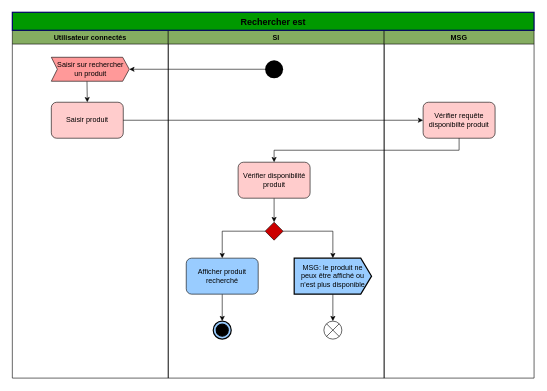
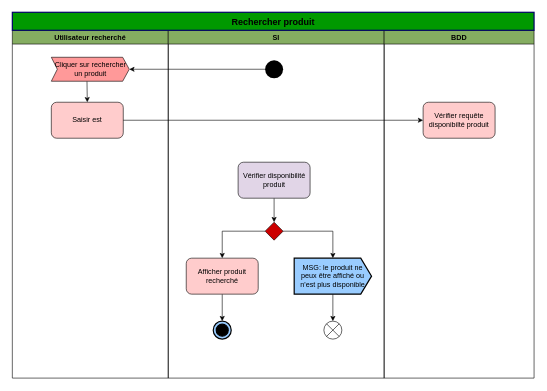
node "Rechercher est": label "Rechercher est" -> "Rechercher produit"
node "Utilisateur connectés": label "Utilisateur connectés" -> "Utilisateur recherché"
node "MSG": label "MSG" -> "BDD"
node "Saisir sur rechercher un produit": label "Saisir sur rechercher un produit" -> "Cliquer sur rechercher un produit"
node "Saisir produit": label "Saisir produit" -> "Saisir est"
edge "Vérifier requête disponibilté produit" -> "Vérifier disponibilité produit": removed
node "Vérifier disponibilité produit": fillcolor #ffcccc -> #e1d5e7
node "Afficher produit recherché": fillcolor #99ccff -> #ffcccc
